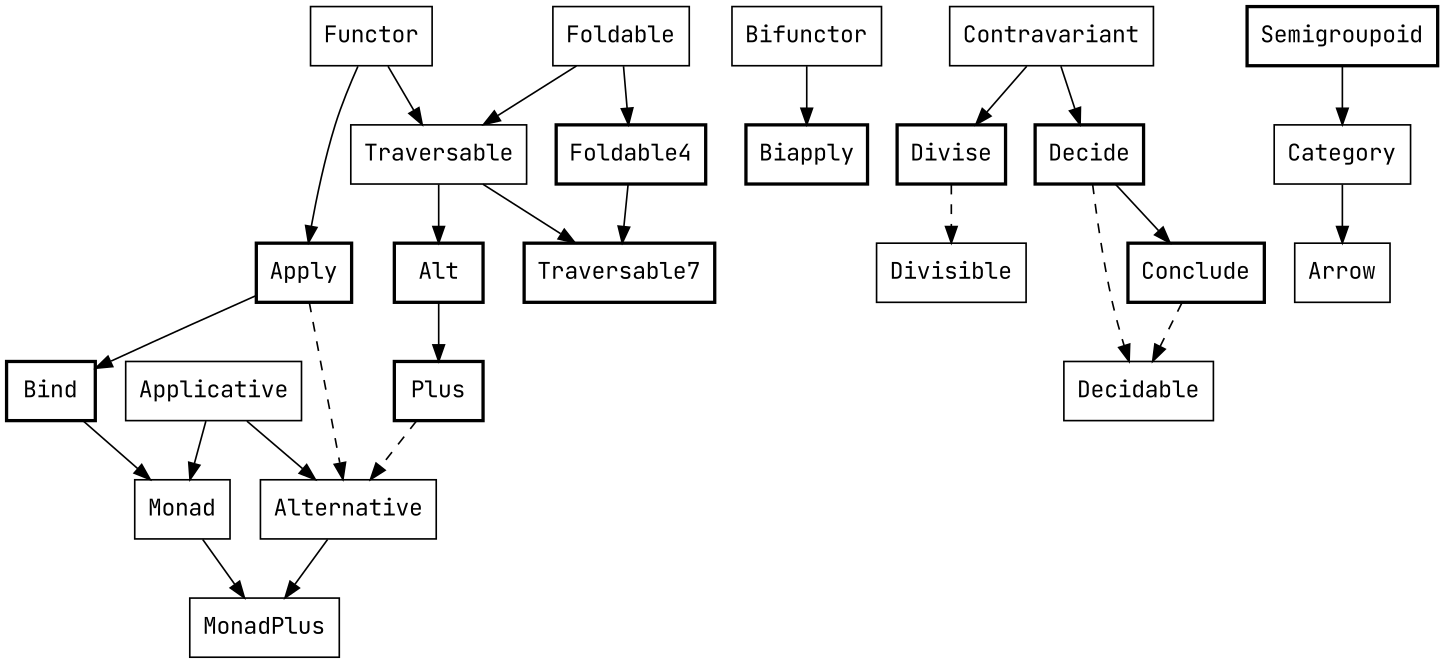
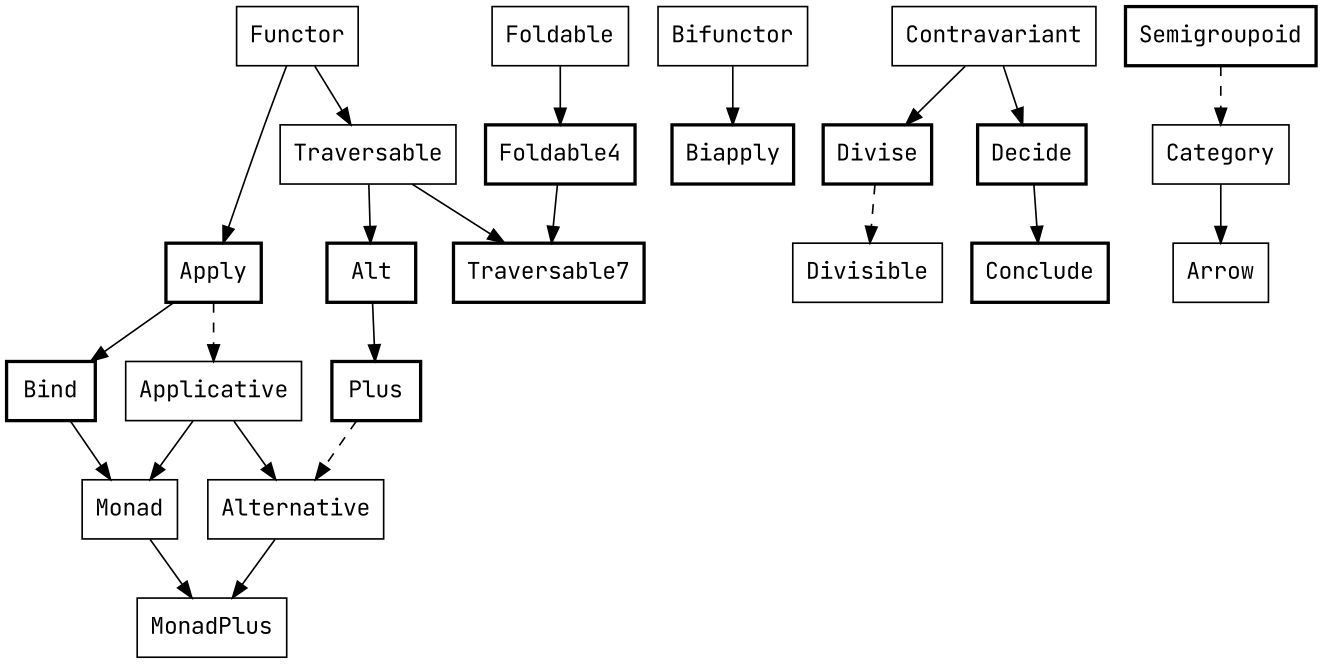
edge "Semigroupoid" -> "Category": style solid -> dashed
edge "Foldable" -> "Traversable": removed
edge "Apply" -> "Alternative": now "Apply" -> "Applicative"
node "Decidable": removed
